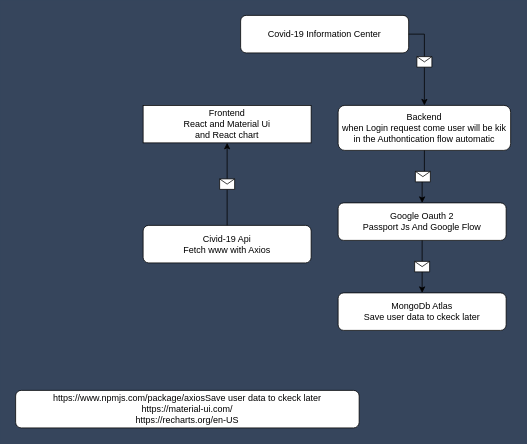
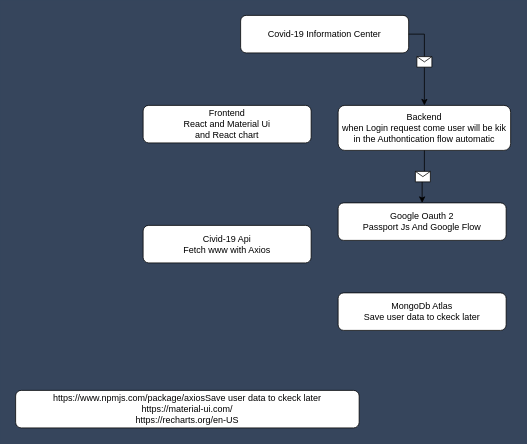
node "Frontend React and Material Ui and React chart": shape rectangle -> rounded rectangle
edge "Civid-19 Api Fetch www with Axios" -> "Frontend React and Material Ui and React chart": removed
edge "Google Oauth 2 Passport Js And Google Flow" -> "MongoDb Atlas Save user data to ckeck later": removed
